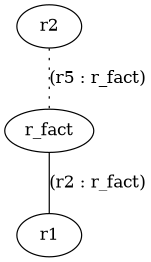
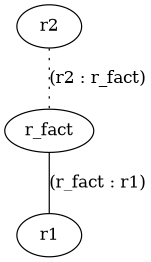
edge "r2" -- "r_fact": label "(r5 : r_fact)" -> "(r2 : r_fact)"
edge "r_fact" -- "r1": label "(r2 : r_fact)" -> "(r_fact : r1)"
